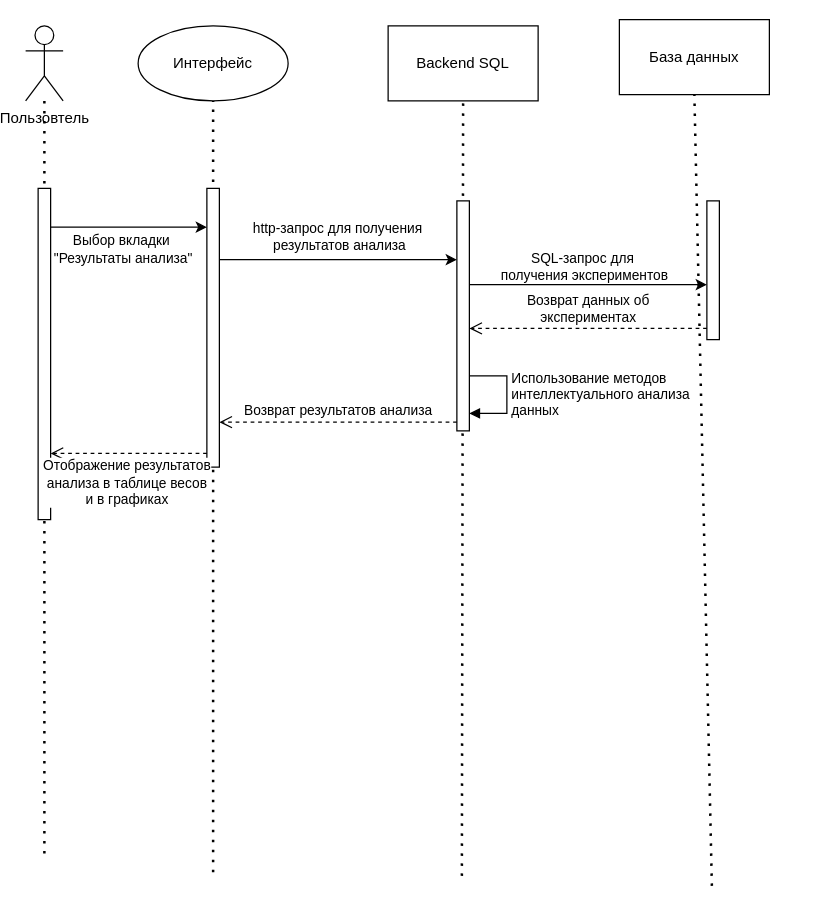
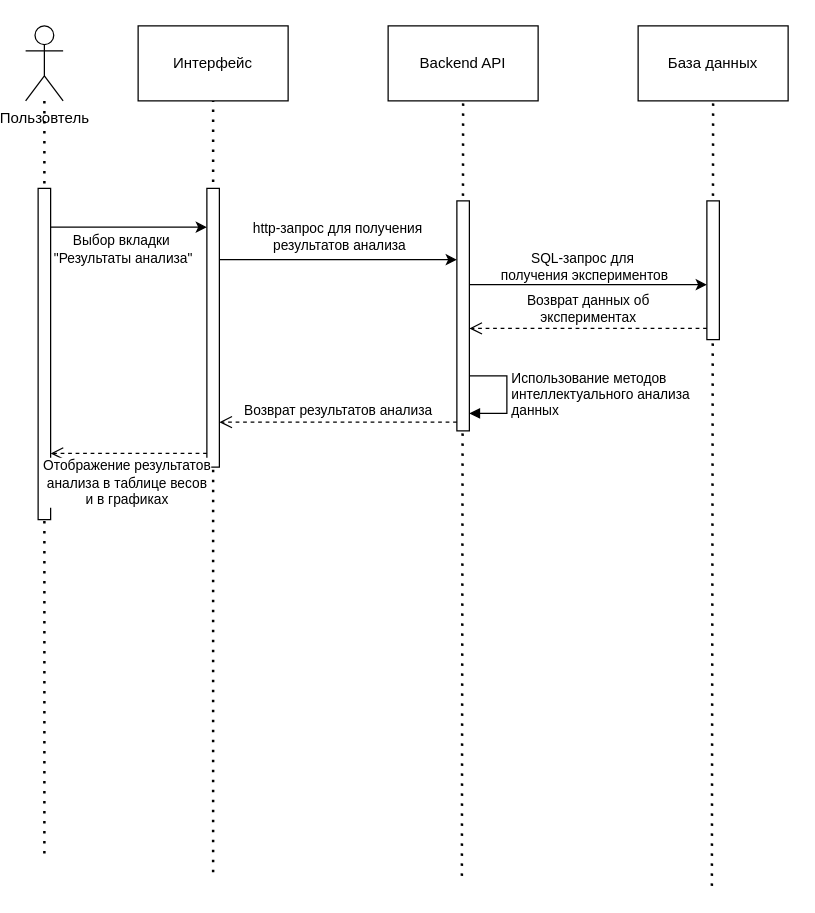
node "База данных": moved (694, 57) -> (713, 63)
node "Интерфейс": shape ellipse -> rectangle
node "Backend SQL": label "Backend SQL" -> "Backend API"
